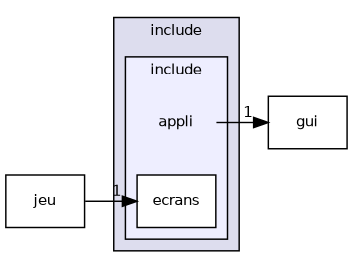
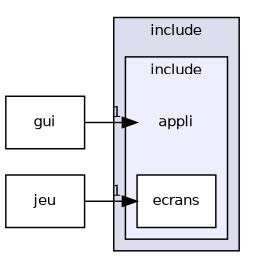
edge "appli" -> "gui": reversed
